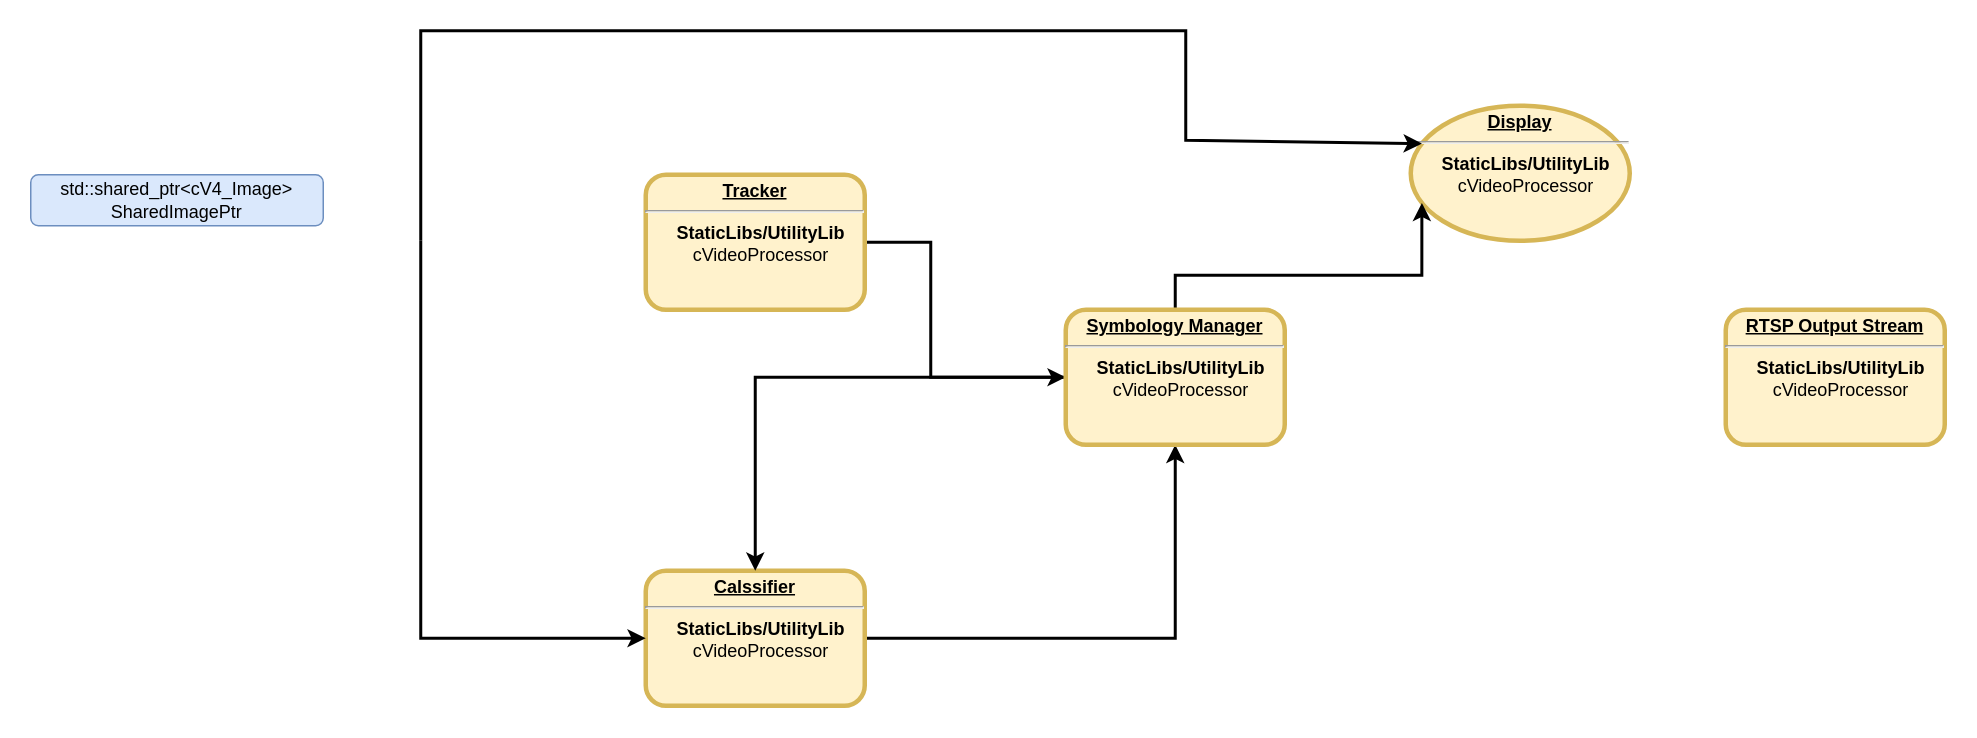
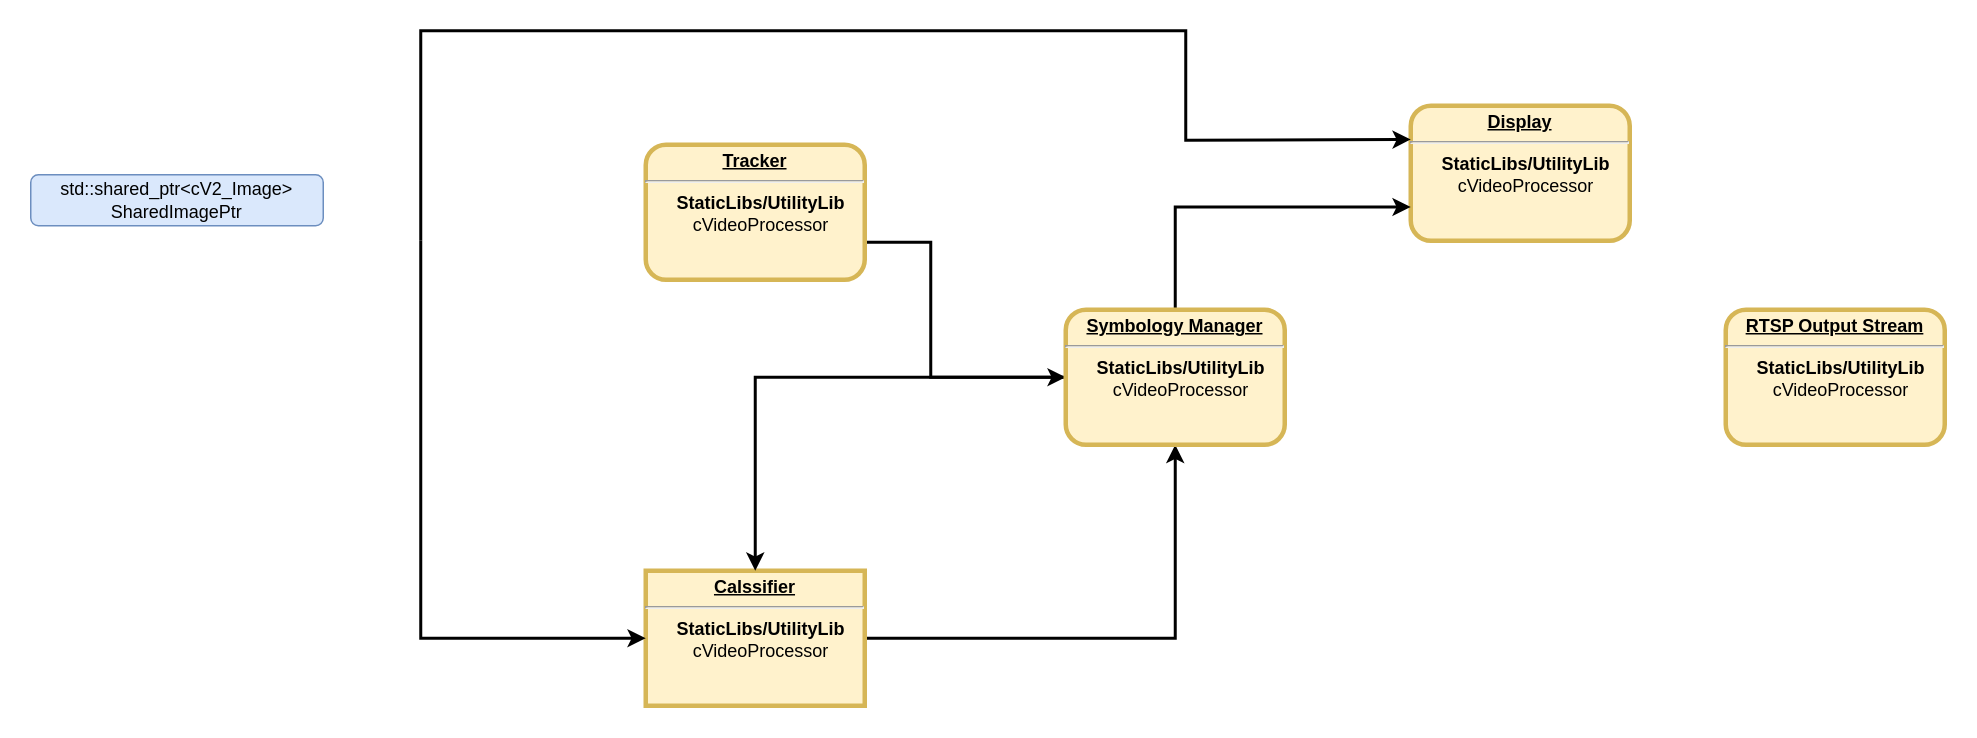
node "Display StaticLibs/UtilityLib cVideoProcessor": shape ellipse -> rounded rectangle
node "std::shared_ptr<cV4_Image> SharedImagePtr": label "std::shared_ptr<cV4_Image> SharedImagePtr" -> "std::shared_ptr<cV2_Image> SharedImagePtr"
node "Tracker StaticLibs/UtilityLib cVideoProcessor": moved (755, 242) -> (755, 212)
node "Calssifier StaticLibs/UtilityLib cVideoProcessor": shape rounded rectangle -> rectangle
